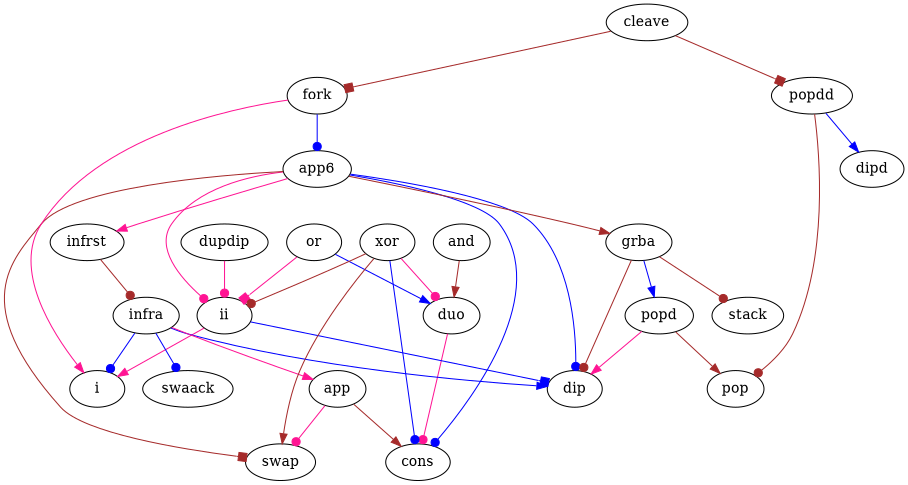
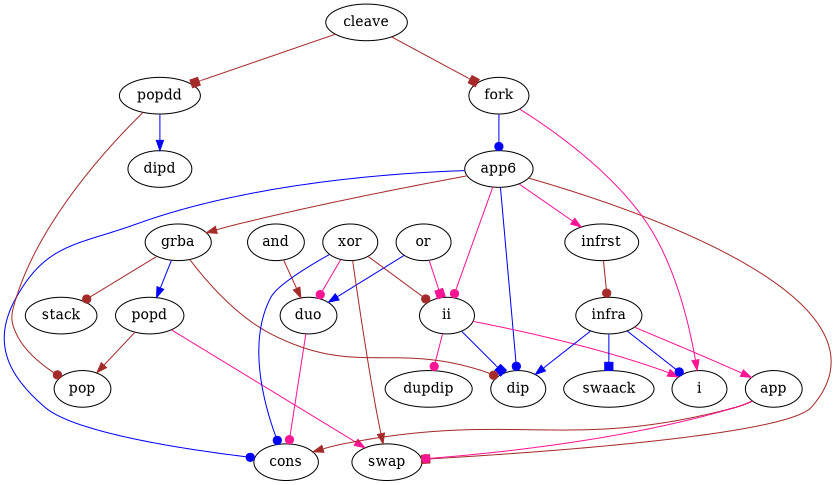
edge "dupdip" -> "ii": reversed
edge "infra" -> "swaack": arrowhead dot -> box
edge "popd" -> "dip": now "popd" -> "swap"
